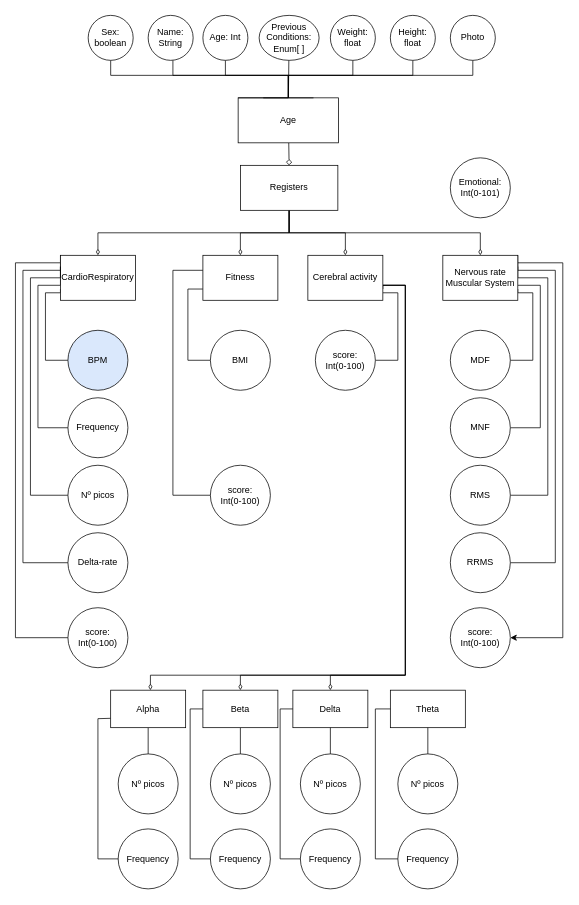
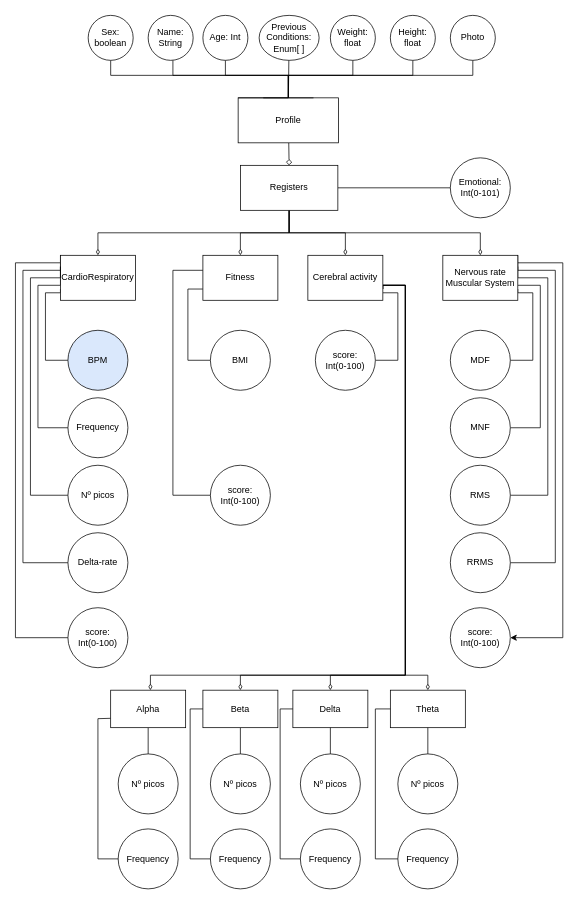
node "Age": label "Age" -> "Profile"
edge "Registers" -- "Emotional: Int(0-101)": added
edge "Cerebral activity" -> "Theta": added
